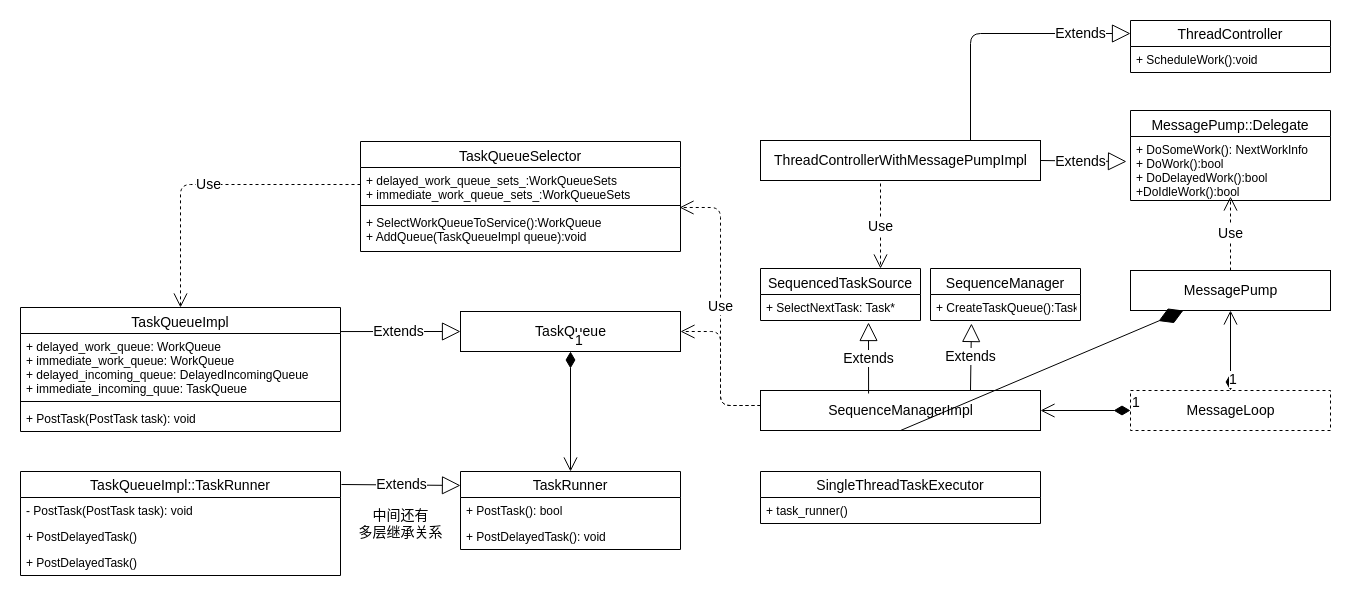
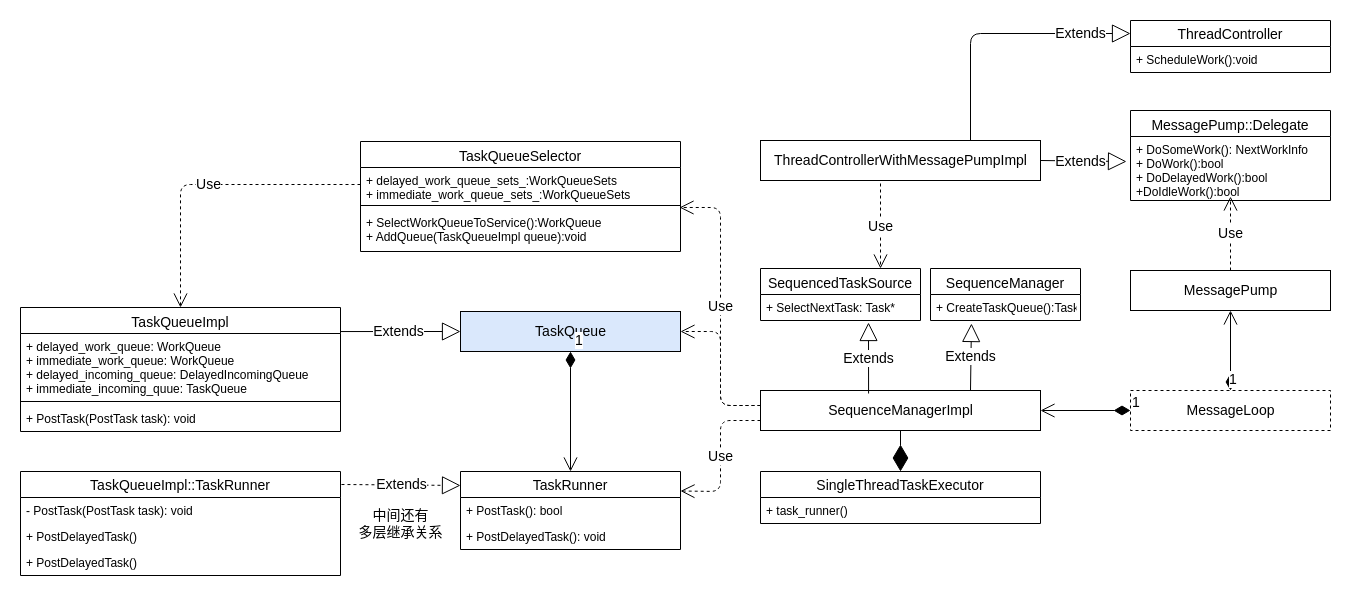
node "TaskQueue": fillcolor #ffffff -> #dae8fc
edge "SequenceManagerImpl" -> "MessagePump": now "SequenceManagerImpl" -> "SingleThreadTaskExecutor"
edge "SequenceManagerImpl" -> "TaskRunner": added, label "Use"
edge "TaskQueueImpl::TaskRunner" -> "TaskRunner": style solid -> dashed
